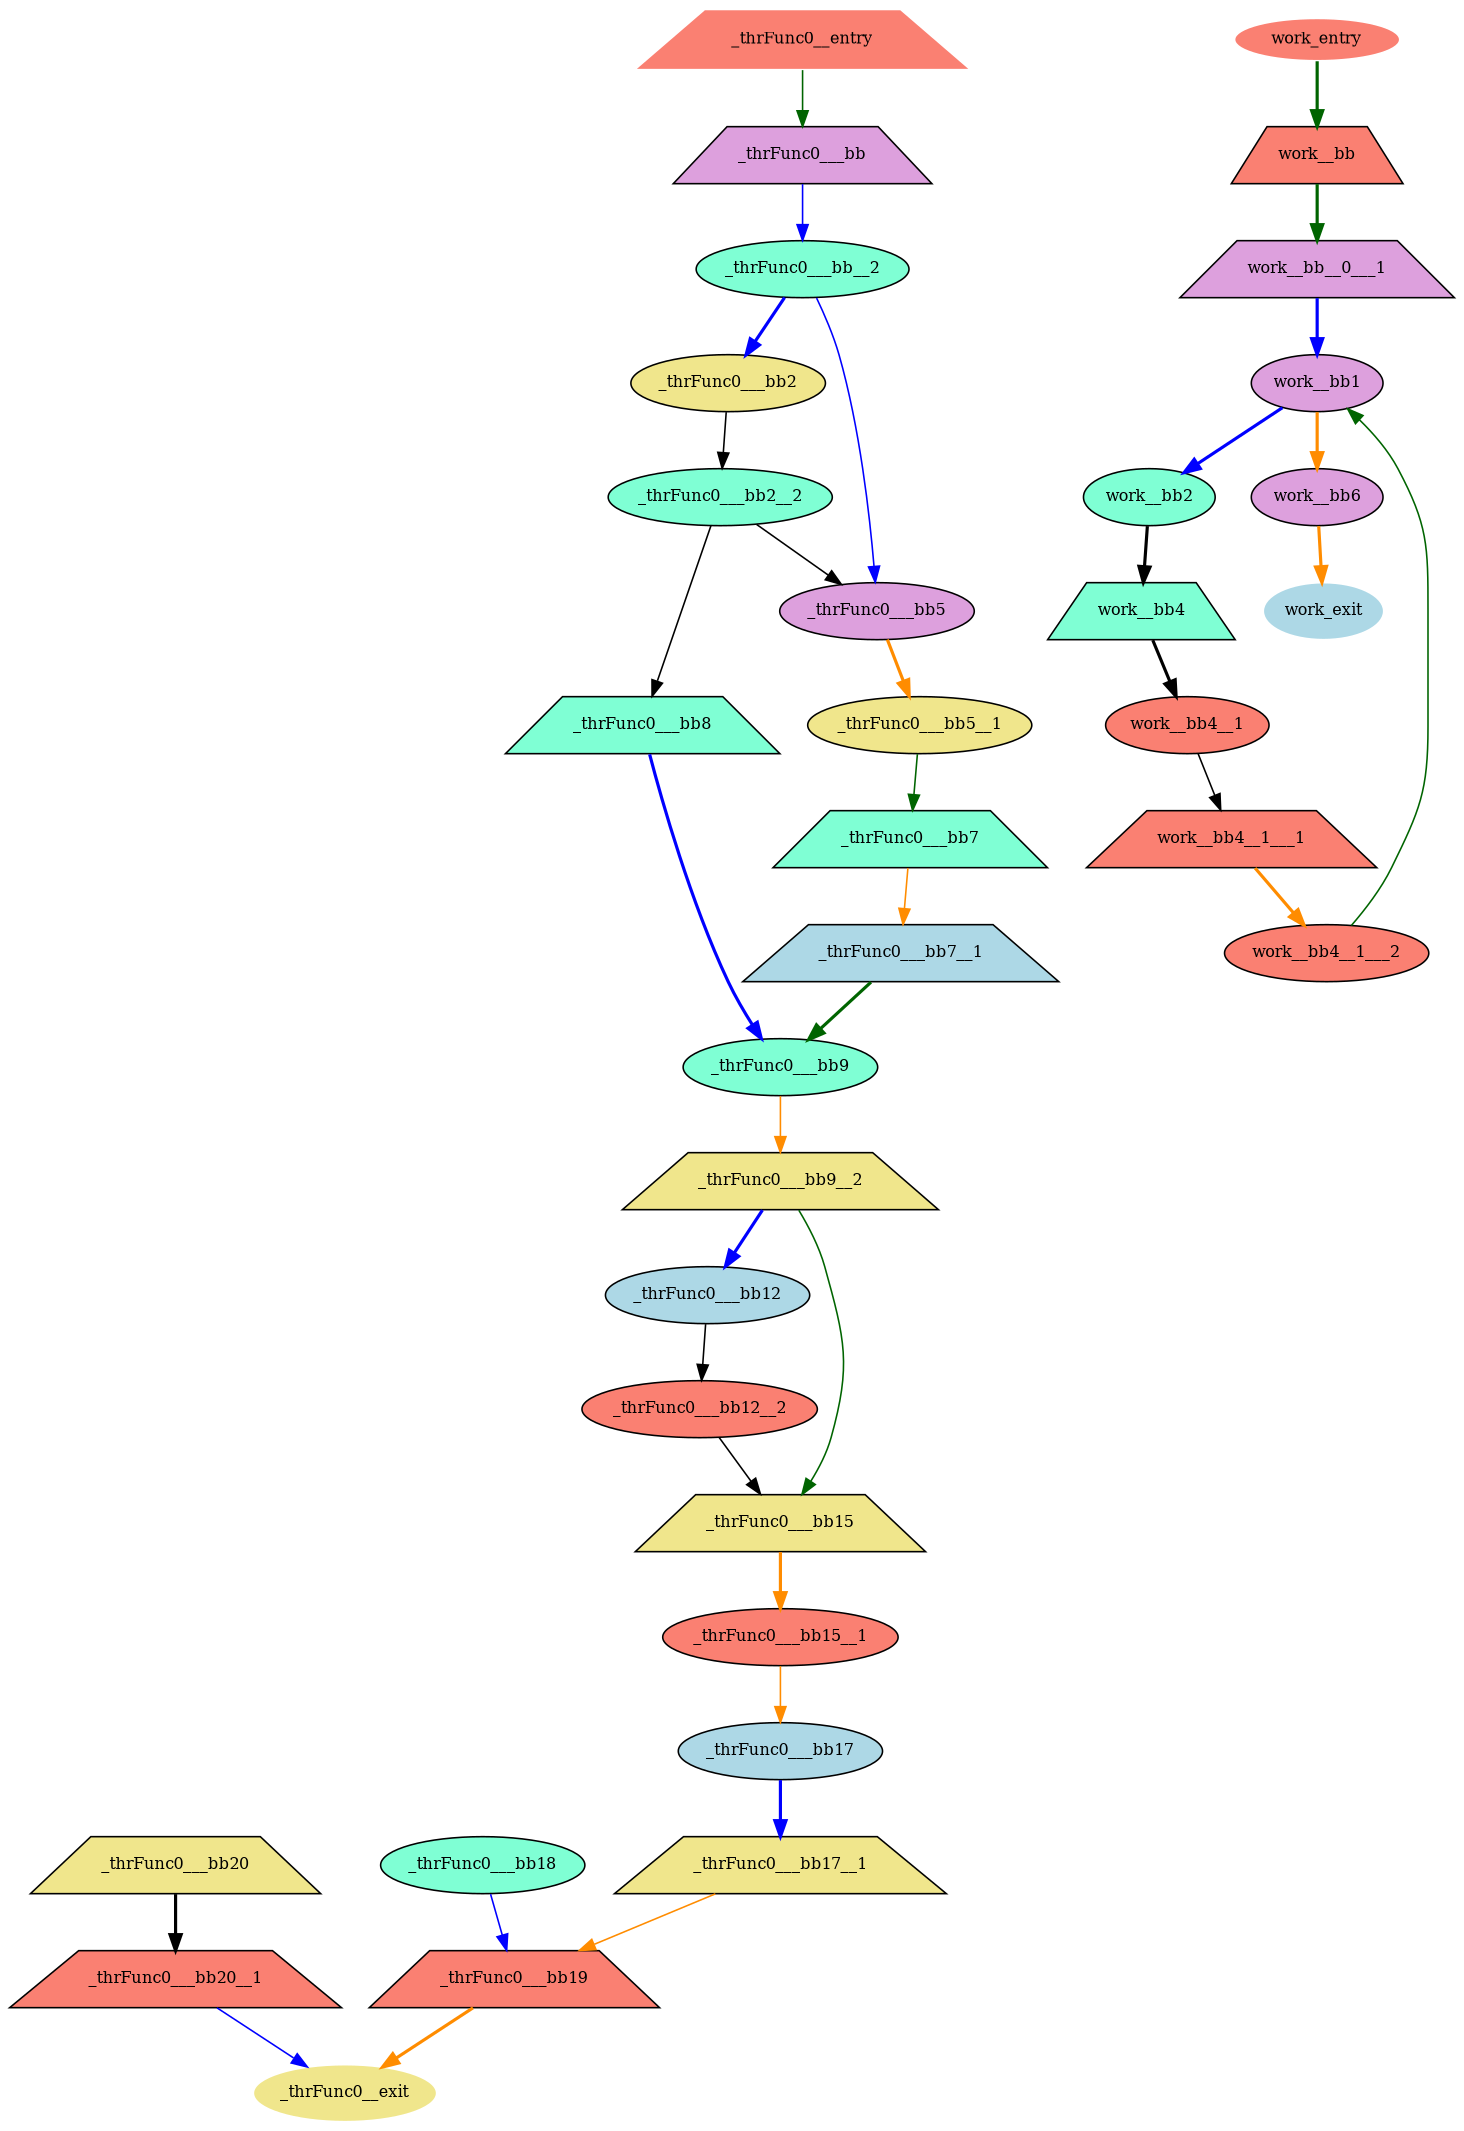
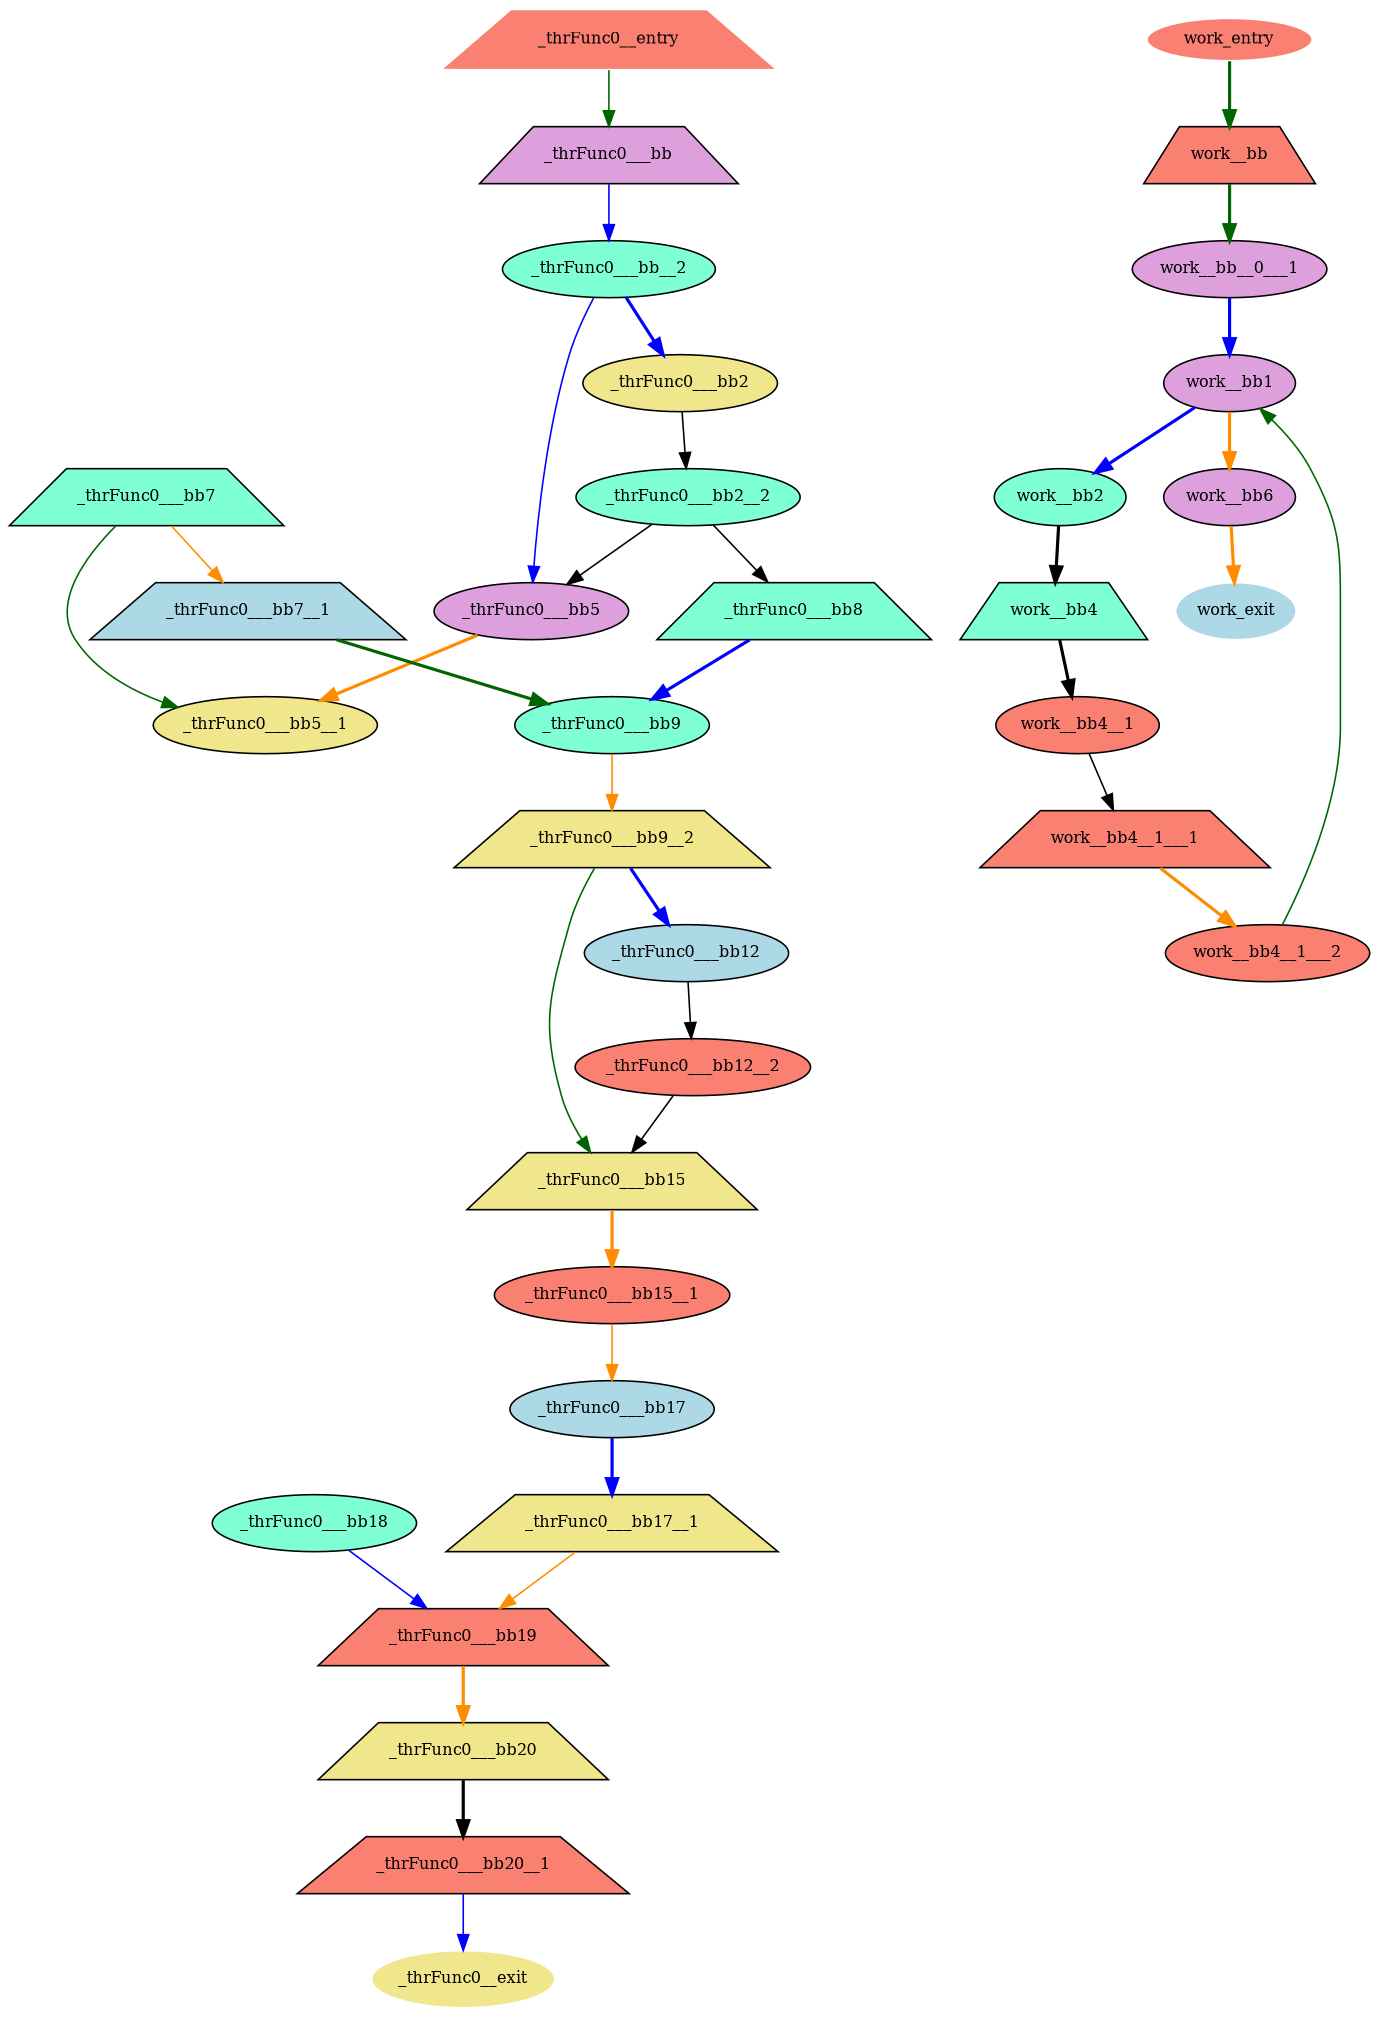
node "work__bb__0___1": shape trapezium -> ellipse
edge "_thrFunc0___bb5__1" -> "_thrFunc0___bb7": reversed
edge "_thrFunc0___bb19" -> "_thrFunc0__exit": now "_thrFunc0___bb19" -> "_thrFunc0___bb20"
